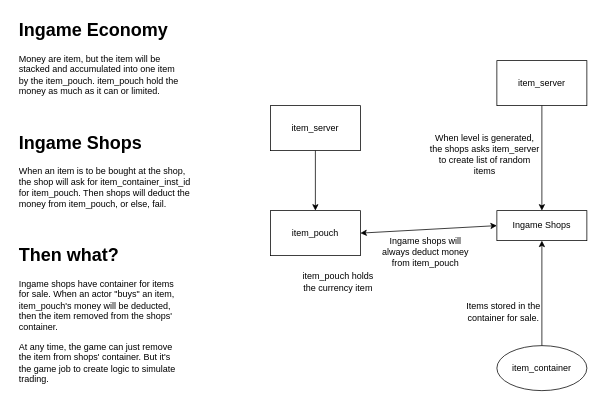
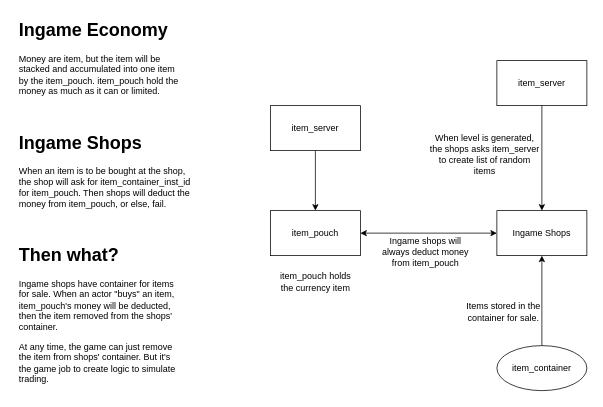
node "Ingame Shops": size 90x30 -> 90x45
node "item_pouch holds the currency item": moved (338, 282) -> (315, 282)
